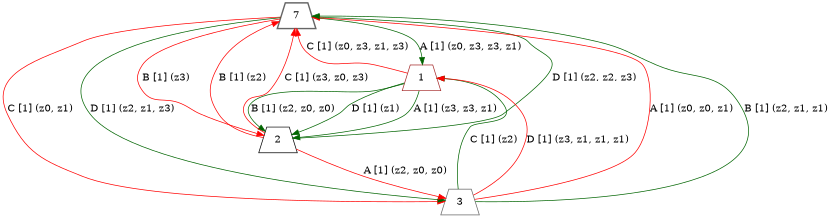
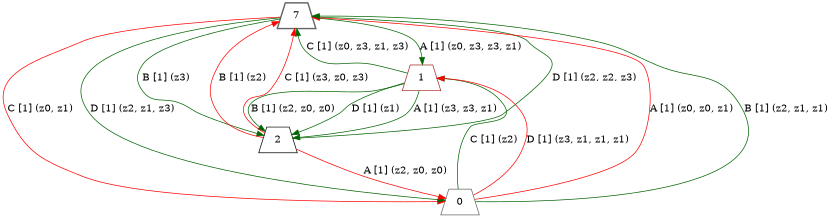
edge "1" -> "7": color red -> darkgreen
edge "7" -> "2": color red -> darkgreen
node "3": label "3" -> "0"
